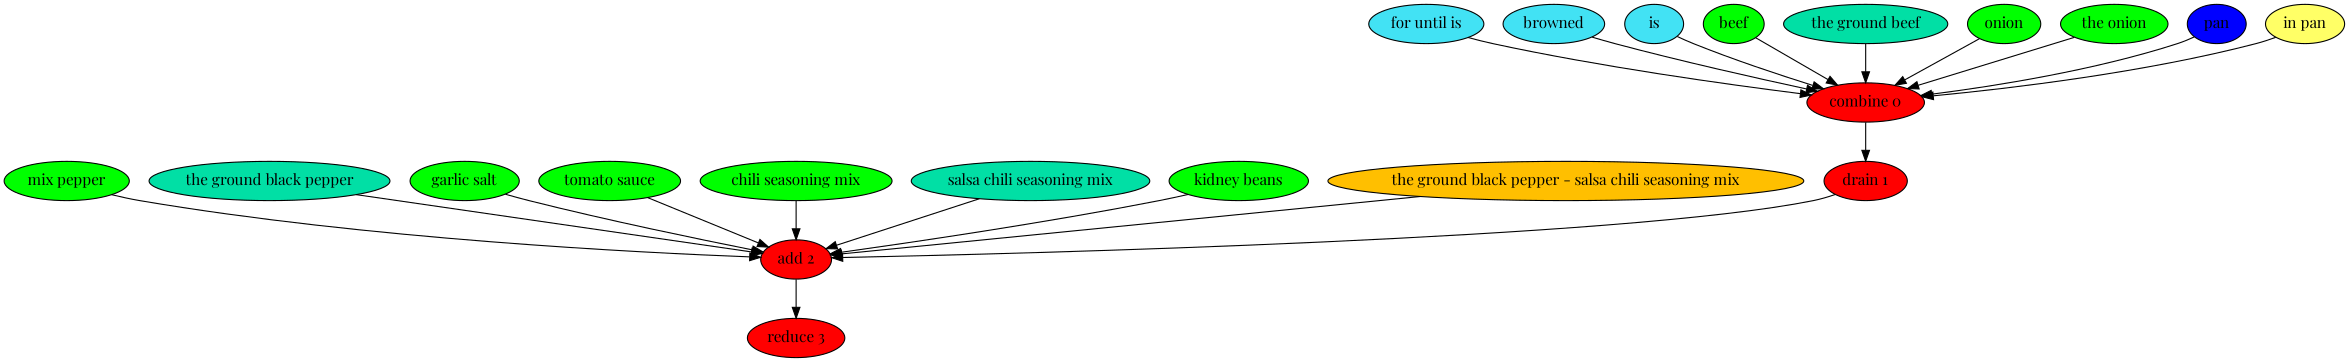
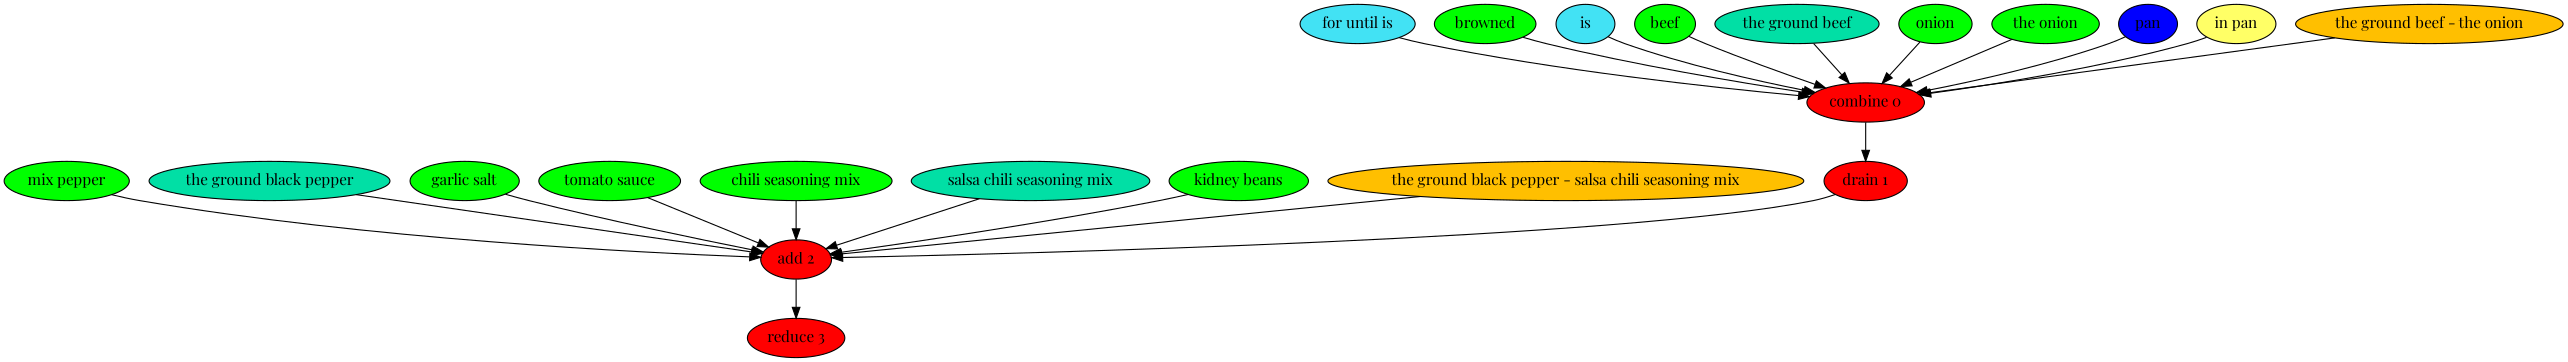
node "browned": fillcolor #42e2f4 -> green
node "the ground beef - the onion": added
